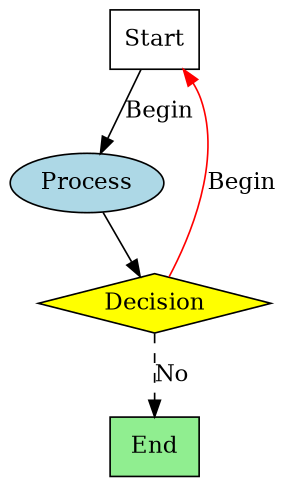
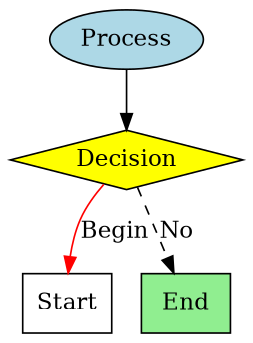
edge "Start" -> "Process": removed, label "Begin"
